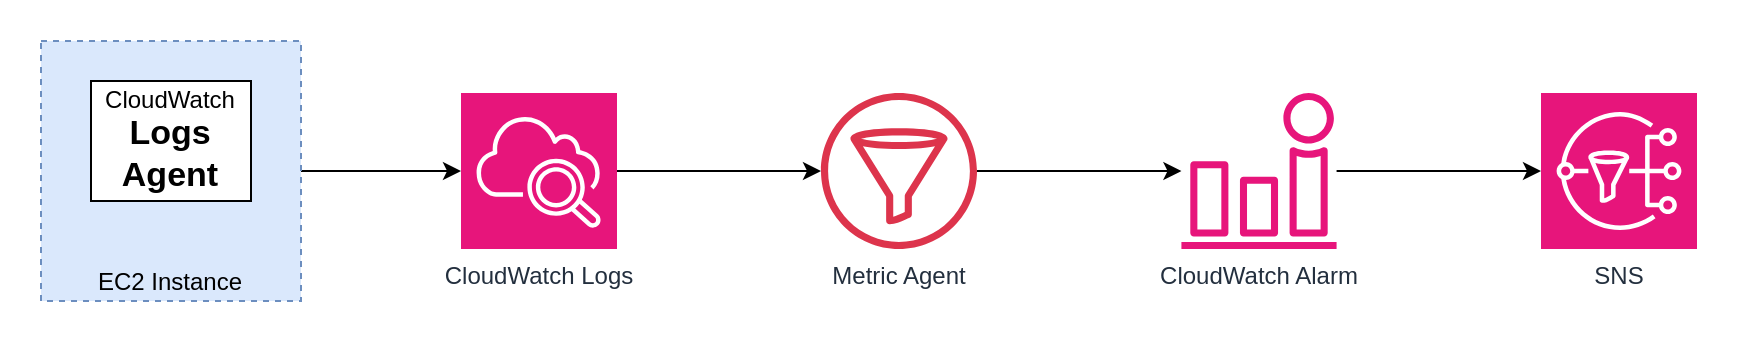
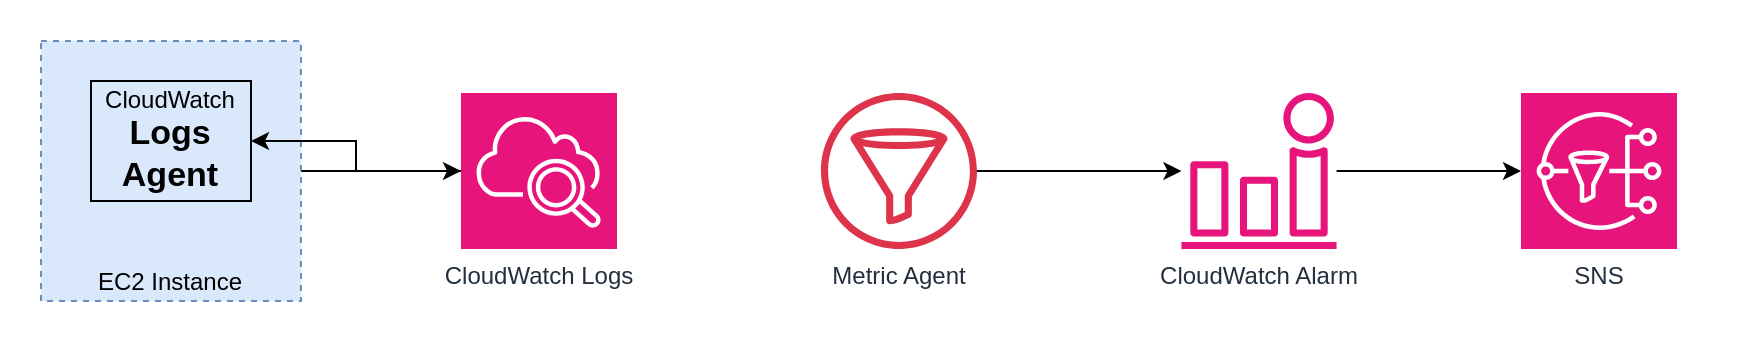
node "CloudWatch Logs Agent": fillcolor #ffffff -> #dae8fc
edge "CloudWatch Logs" -> "Metric Agent": now "CloudWatch Logs" -> "CloudWatch Logs Agent"
node "SNS": moved (1619, 171) -> (1599, 171)
